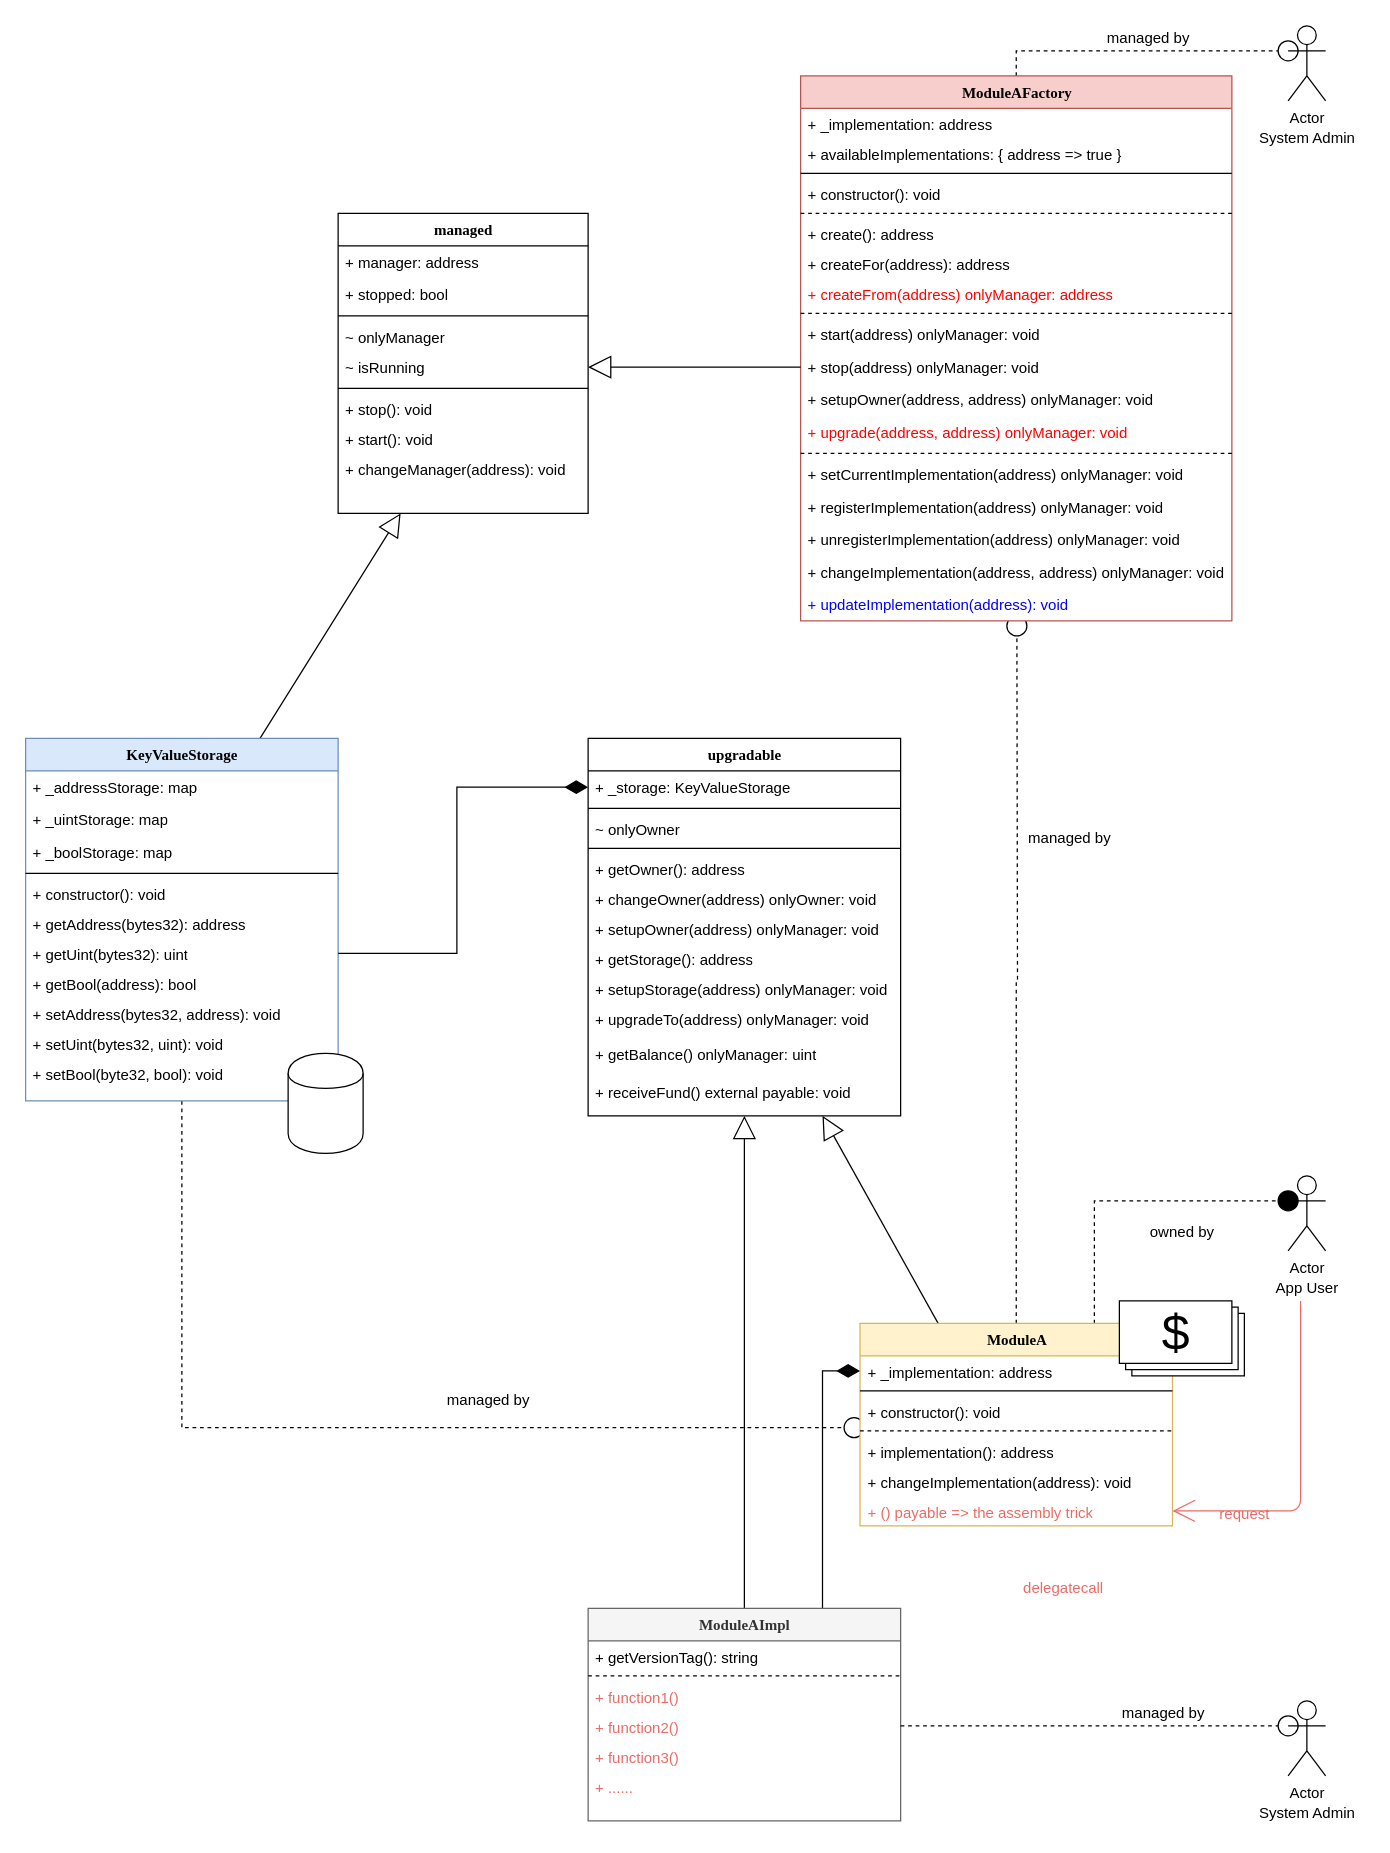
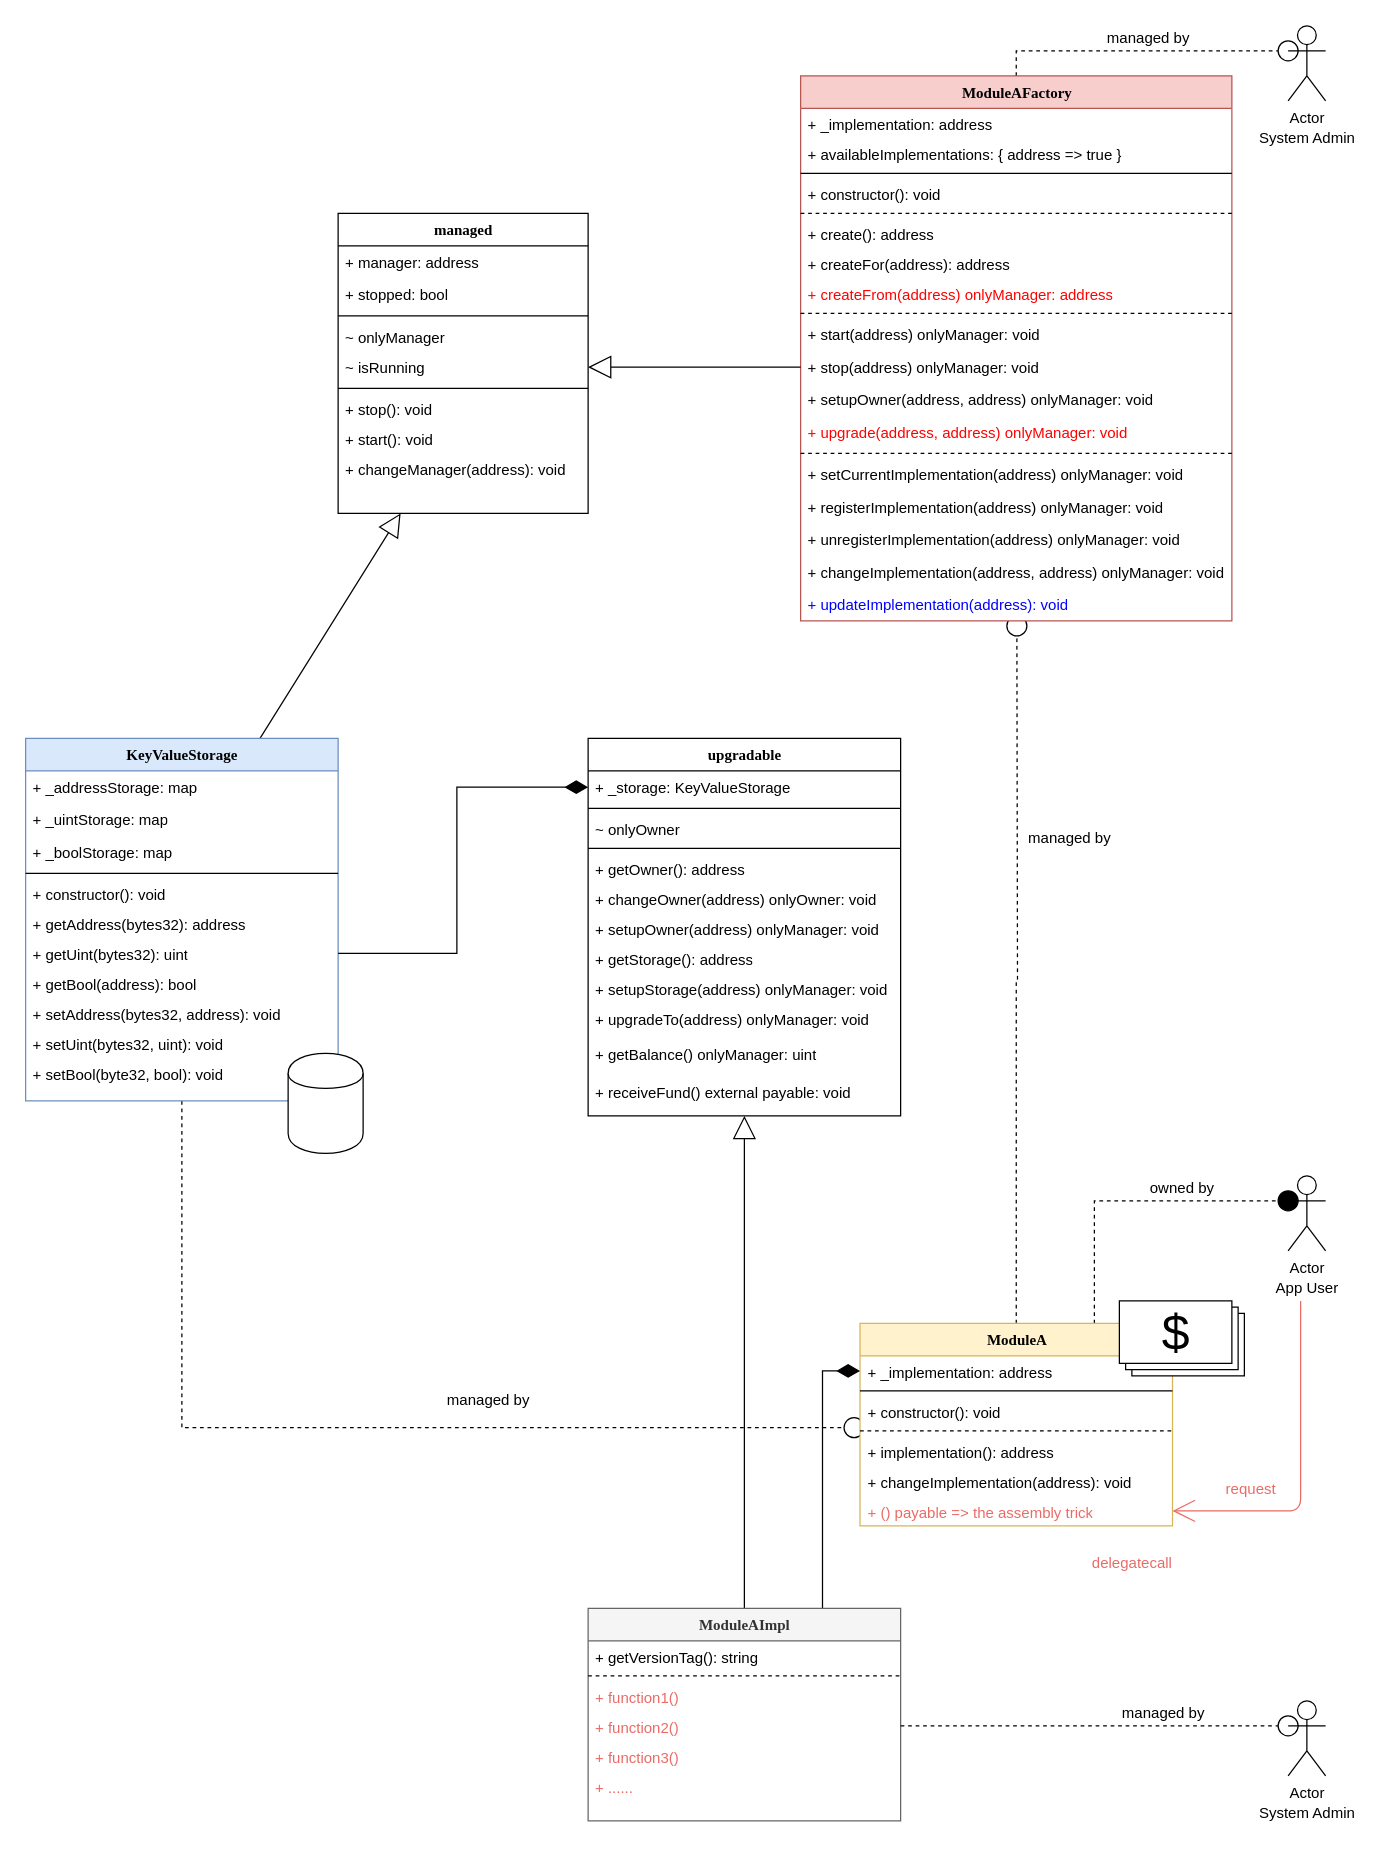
edge "ModuleA" -> "upgradable": removed
node "owned by": moved (1182, 1232) -> (1182, 1188)
node "request": moved (1244, 1514) -> (1251, 1489)
node "delegatecall": moved (1063, 1588) -> (1132, 1563)
